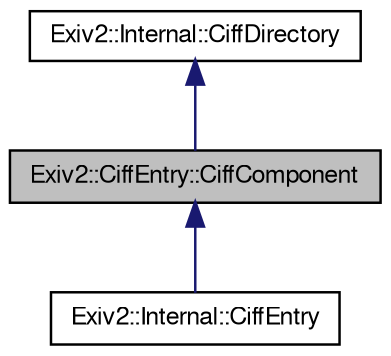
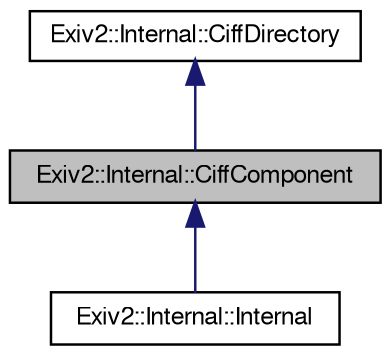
node "Exiv2::CiffEntry::CiffComponent": label "Exiv2::CiffEntry::CiffComponent" -> "Exiv2::Internal::CiffComponent"
node "Exiv2::Internal::CiffEntry": label "Exiv2::Internal::CiffEntry" -> "Exiv2::Internal::Internal"
